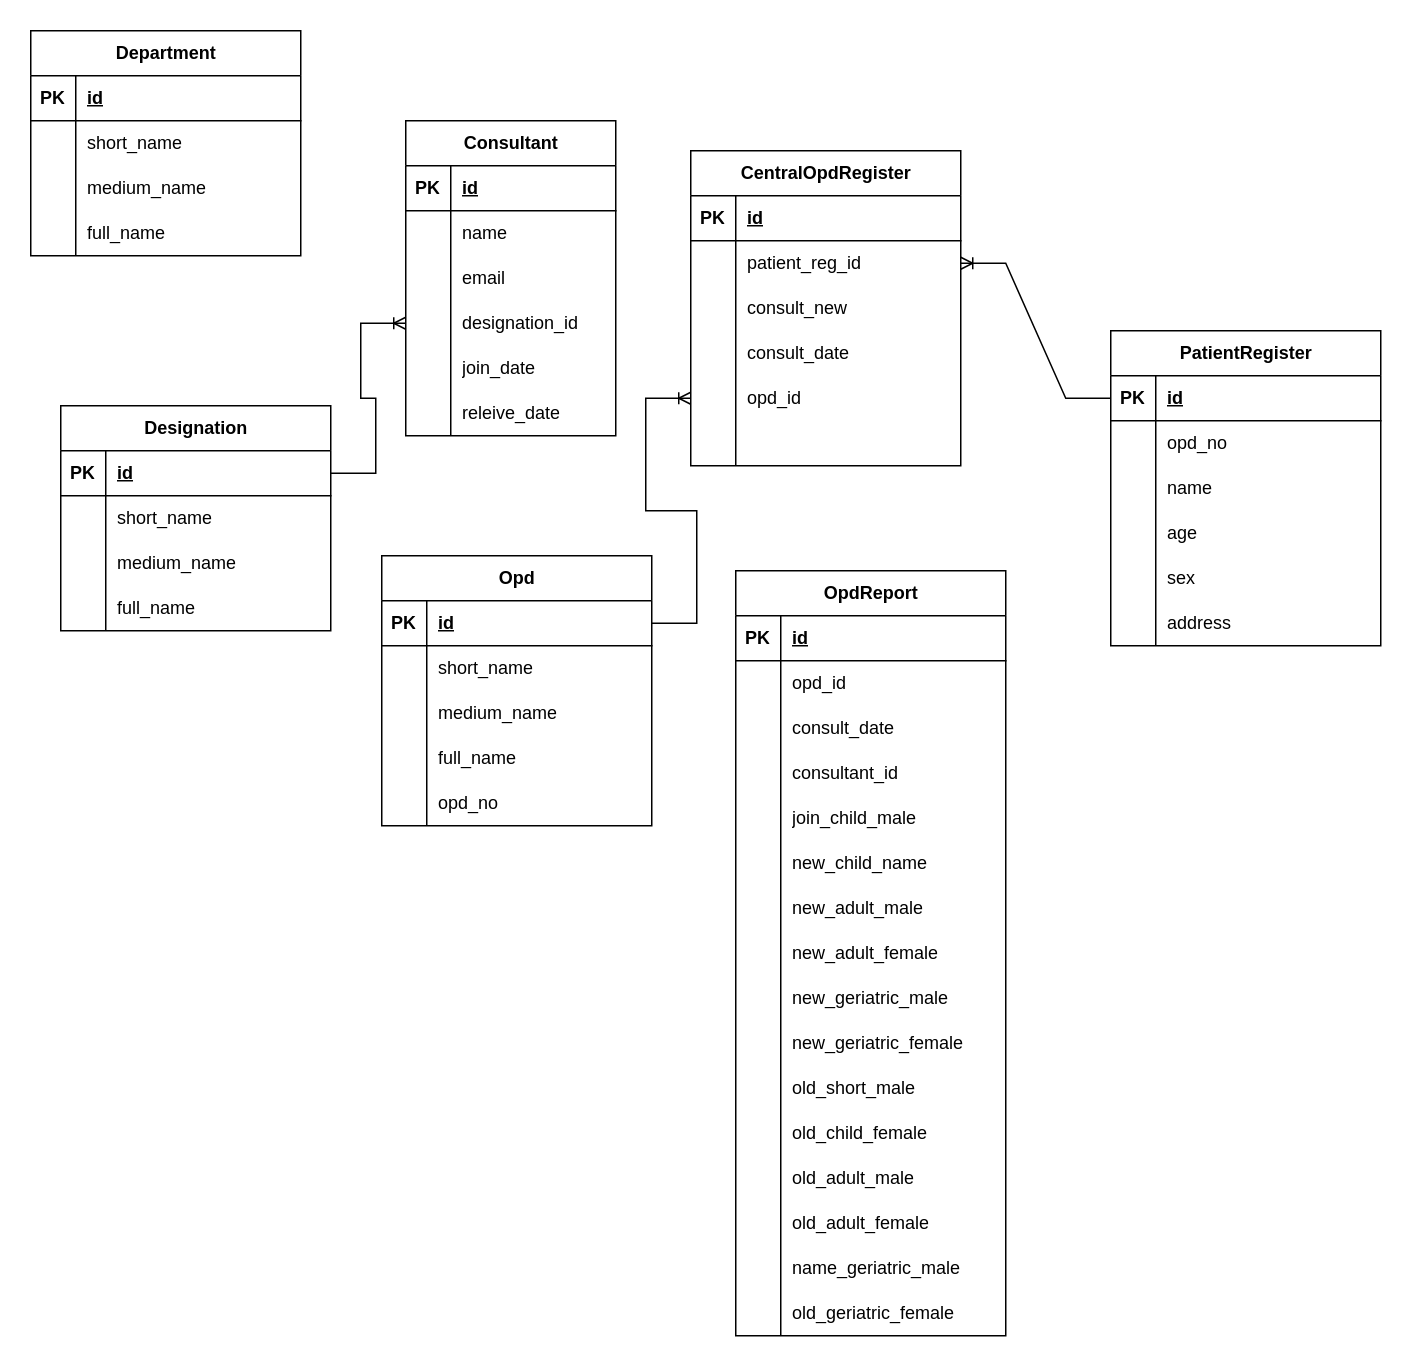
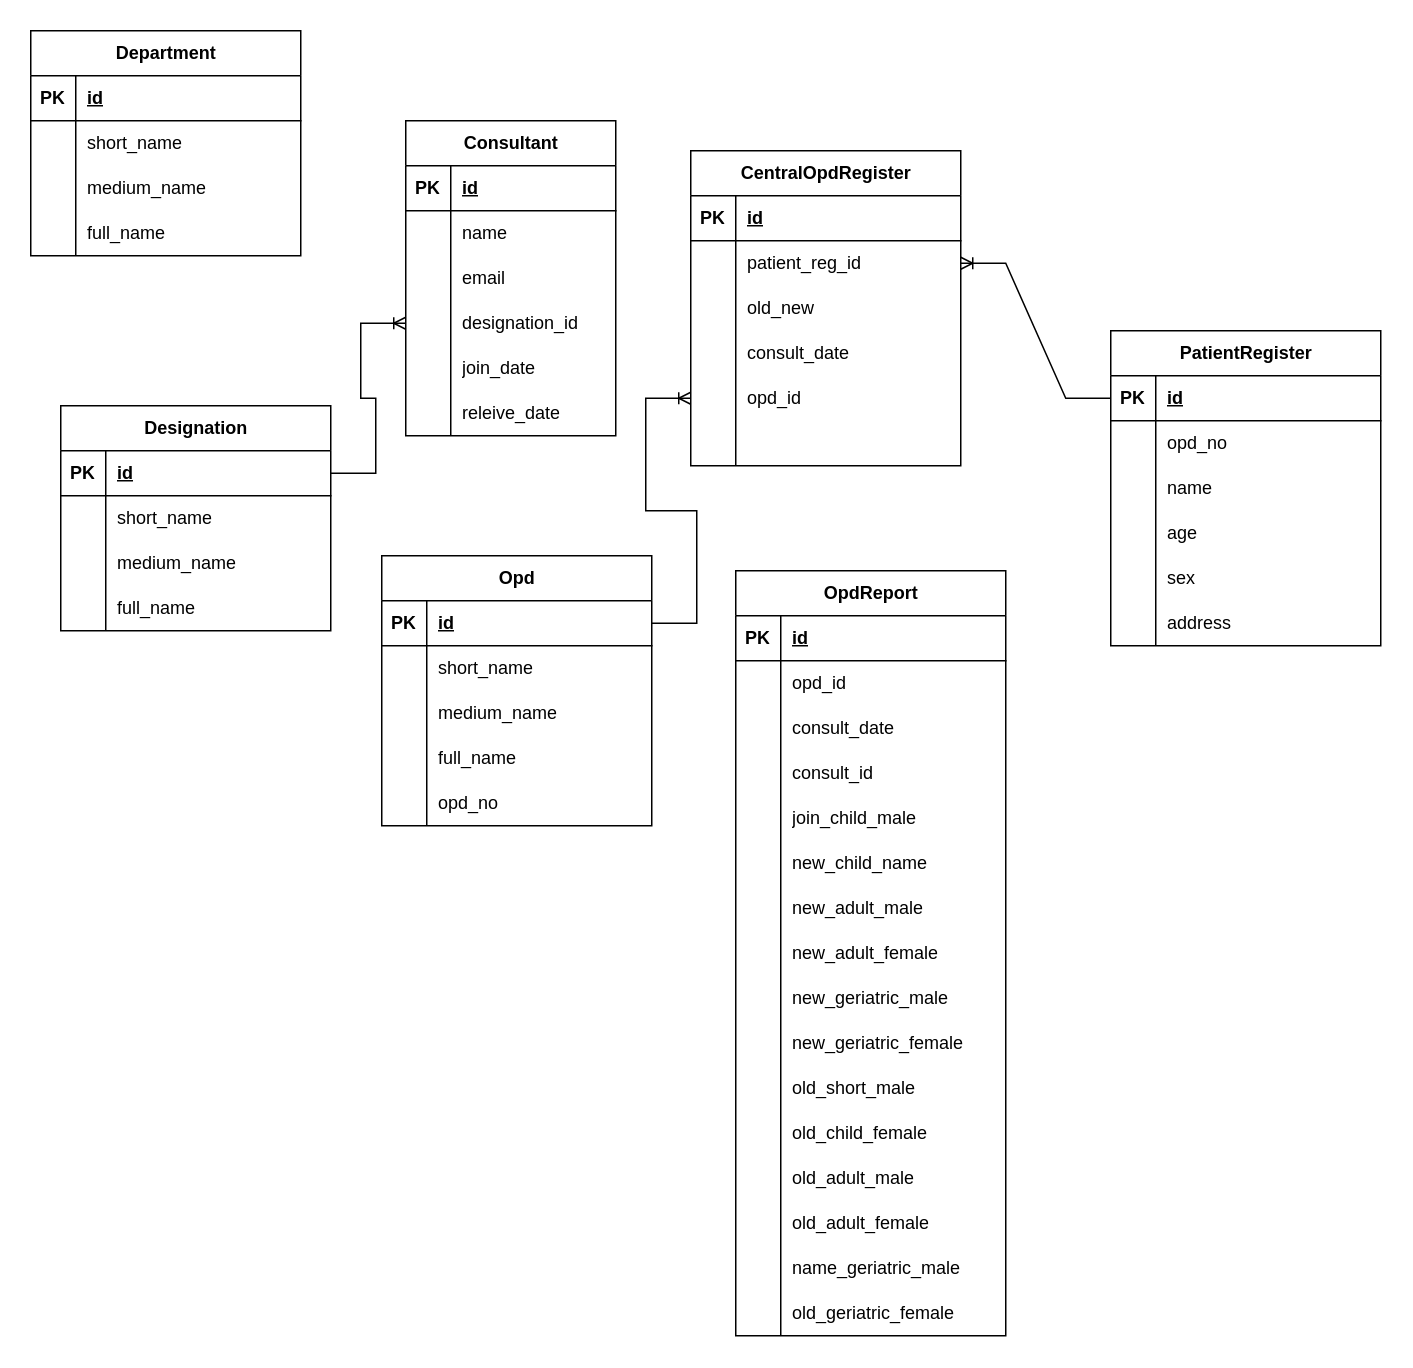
node "consult_new": label "consult_new" -> "old_new"
node "consultant_id": label "consultant_id" -> "consult_id"
